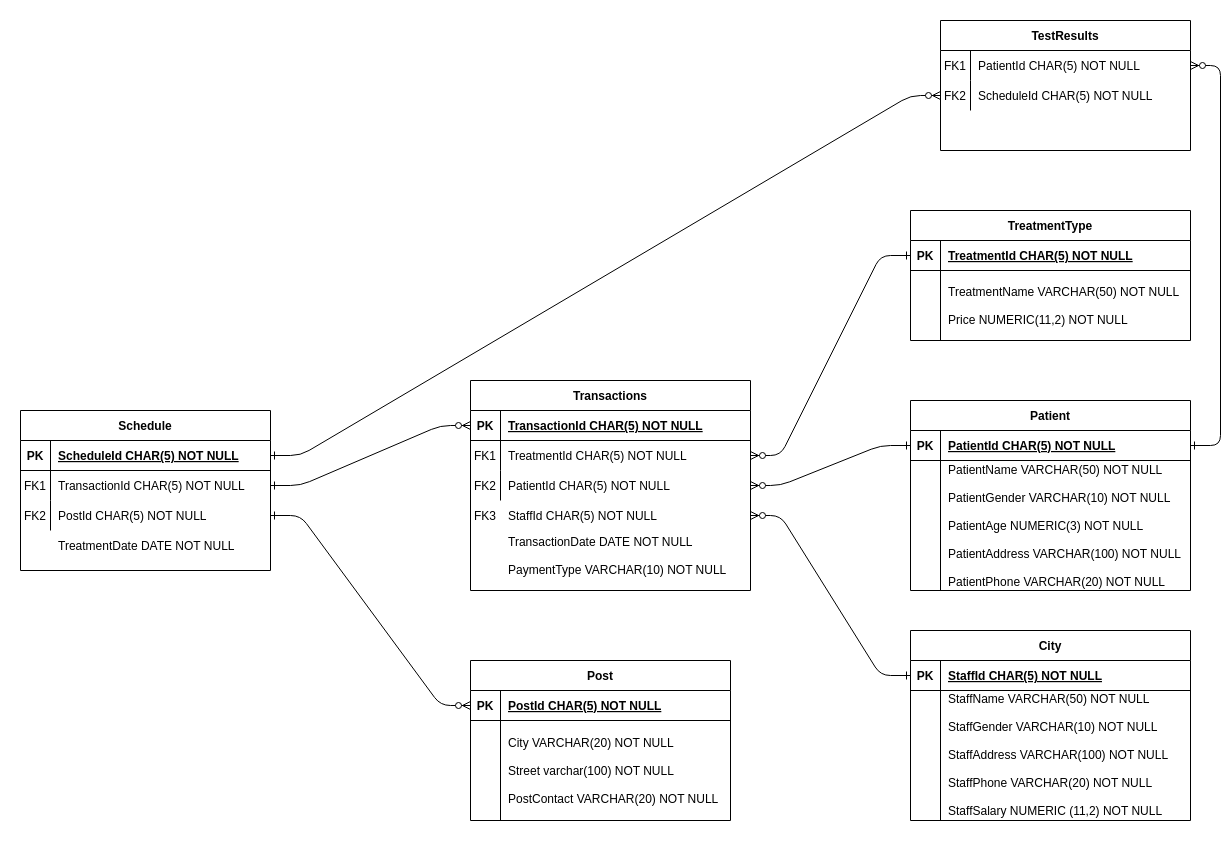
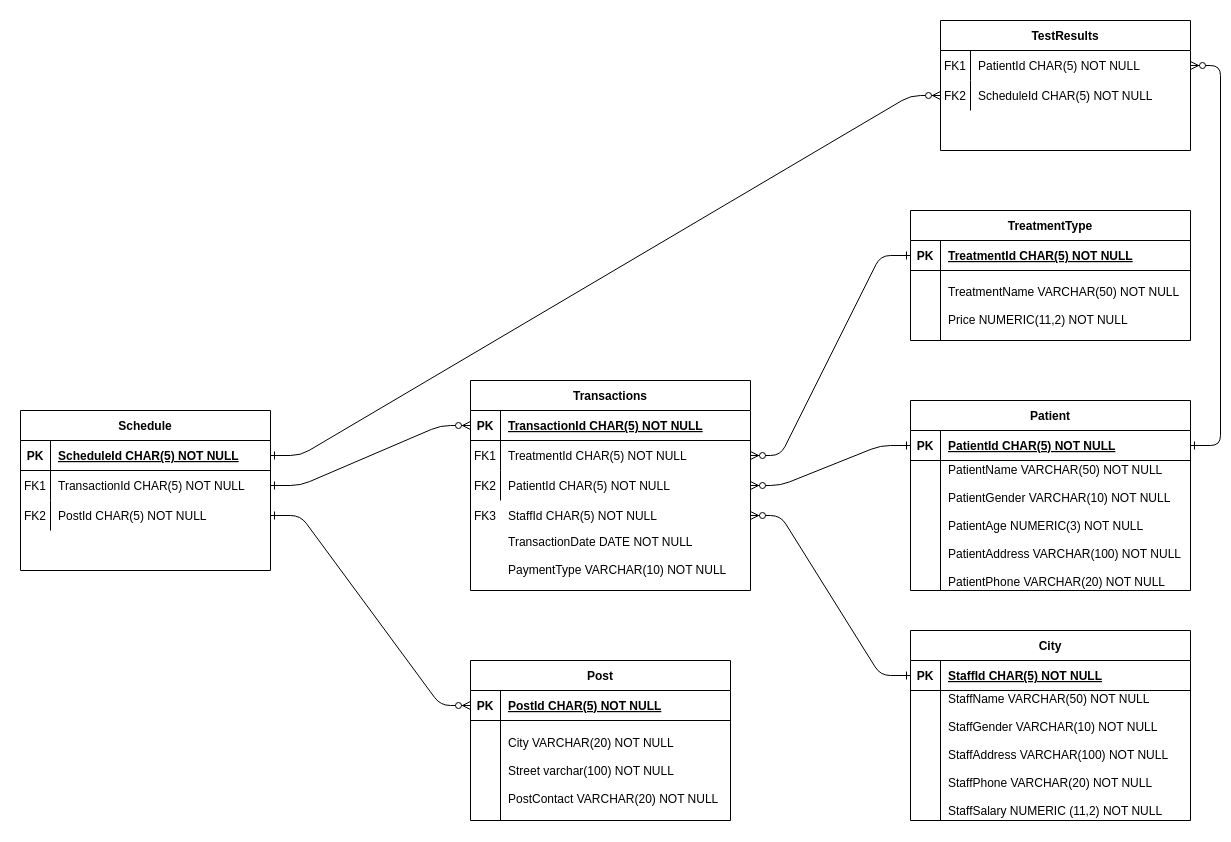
node "TreatmentDate DATE NOT NULL": removed
